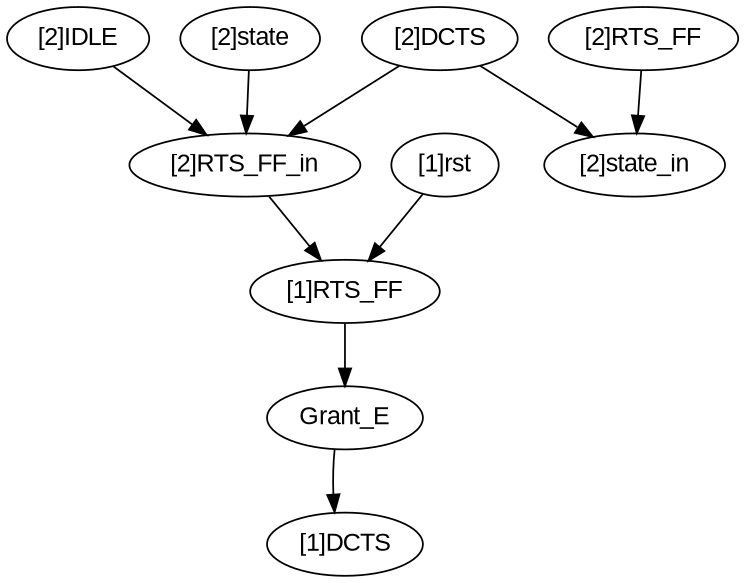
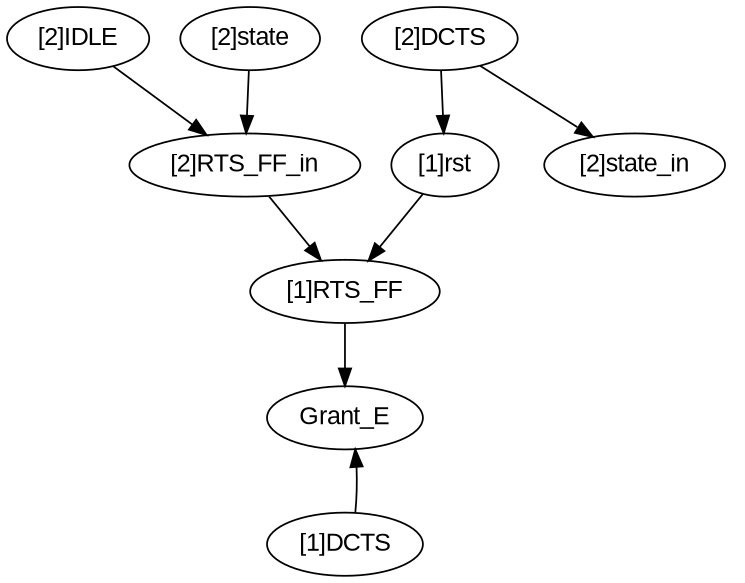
node "[2]RTS_FF": removed
edge "[2]DCTS" -> "[2]RTS_FF_in": now "[2]DCTS" -> "[1]rst"
edge "Grant_E" -> "[1]DCTS": reversed
